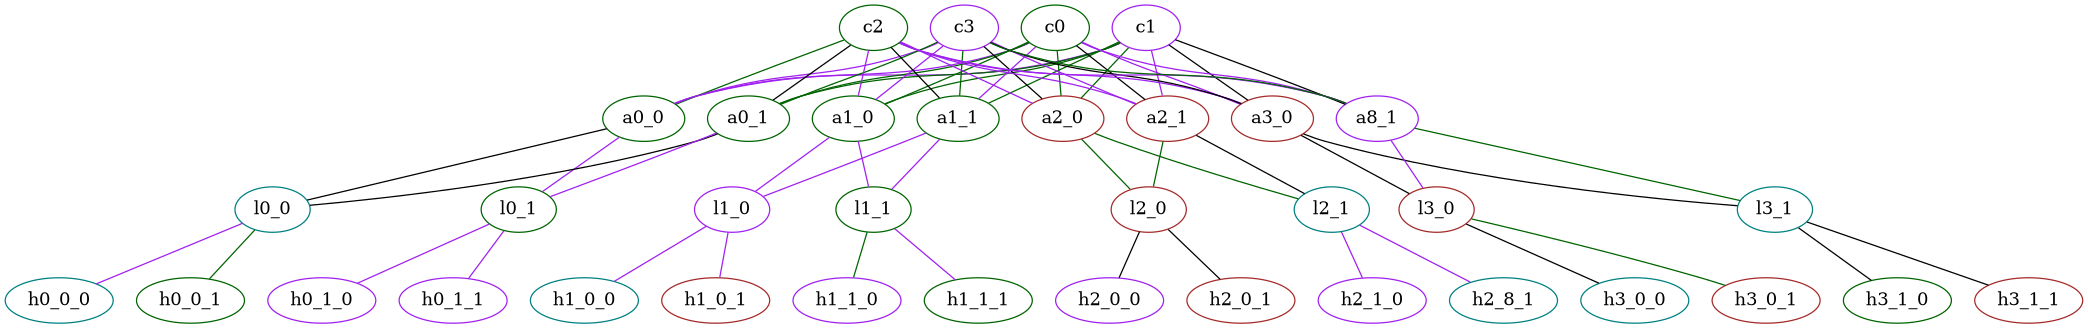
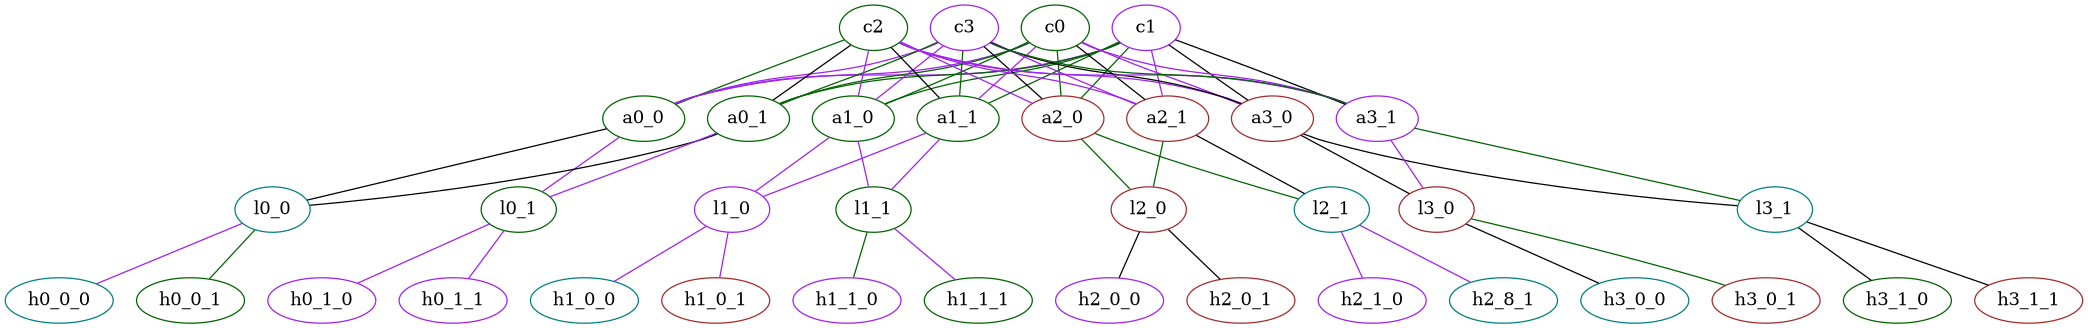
node "a8_1": label "a8_1" -> "a3_1"
